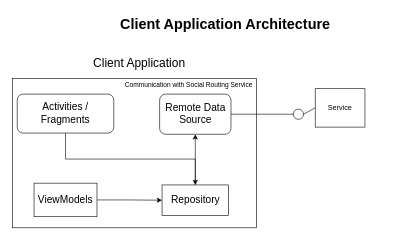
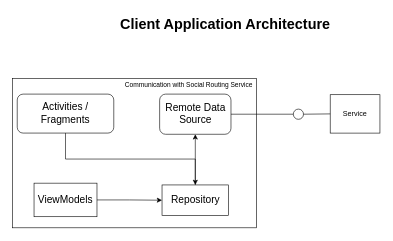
node "Client Application": removed
node "Service": moved (340, 108) -> (355, 114)
